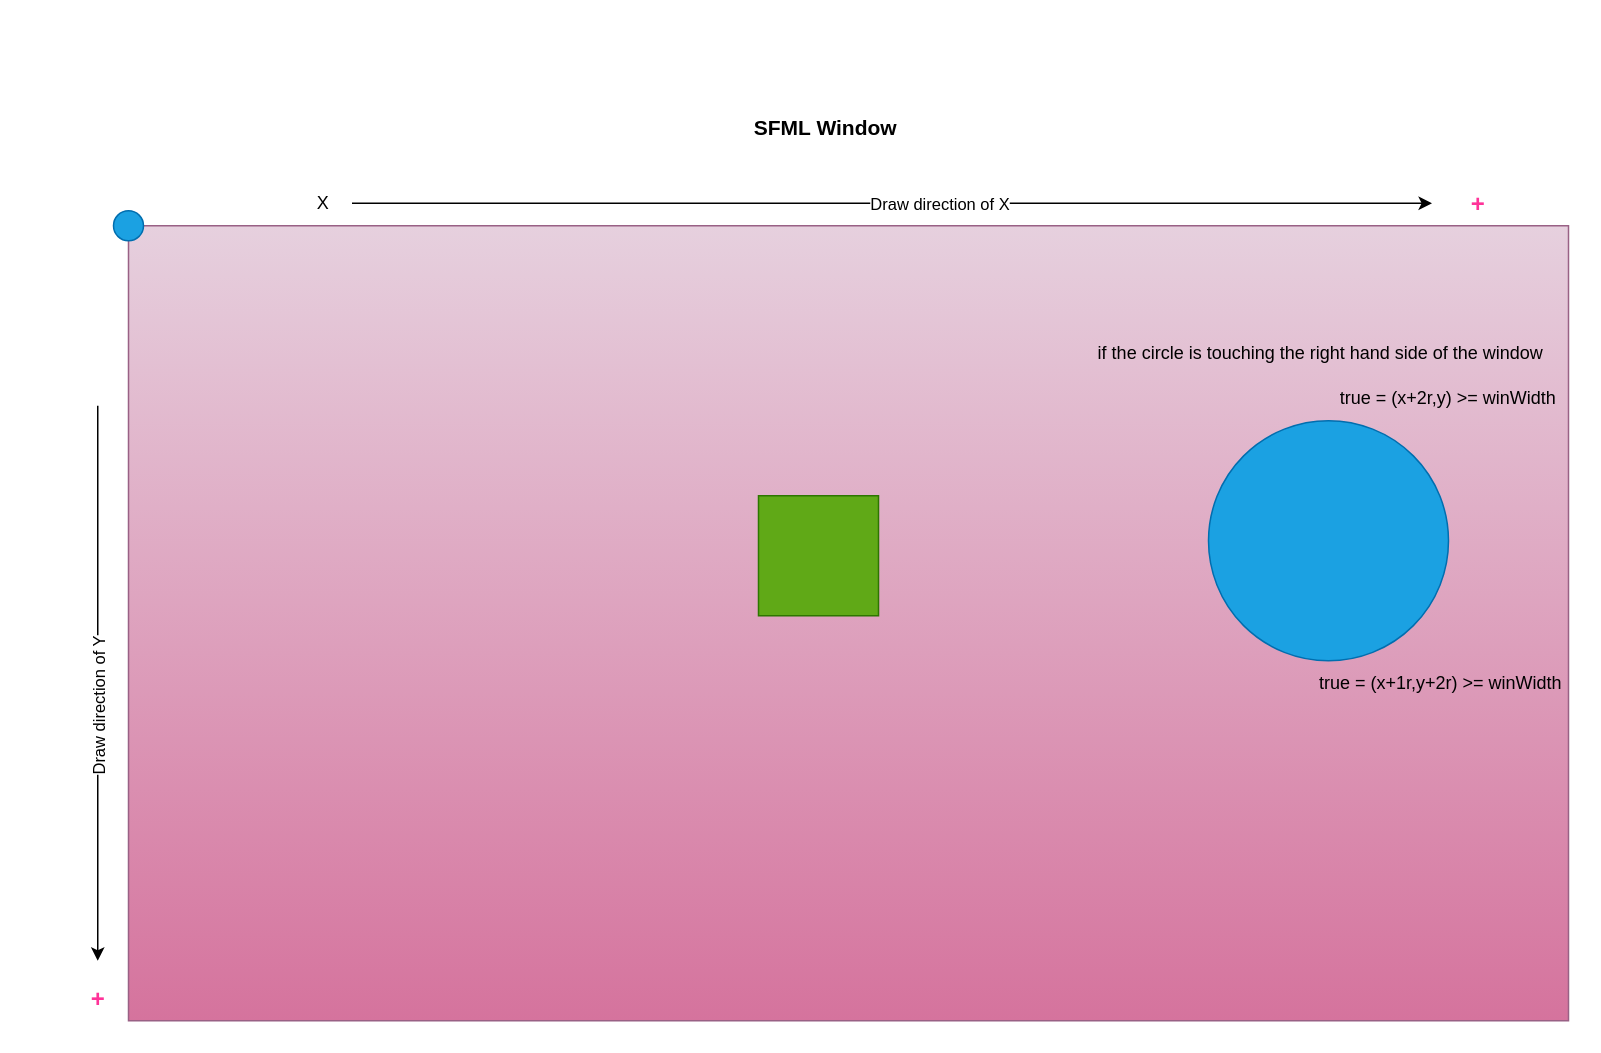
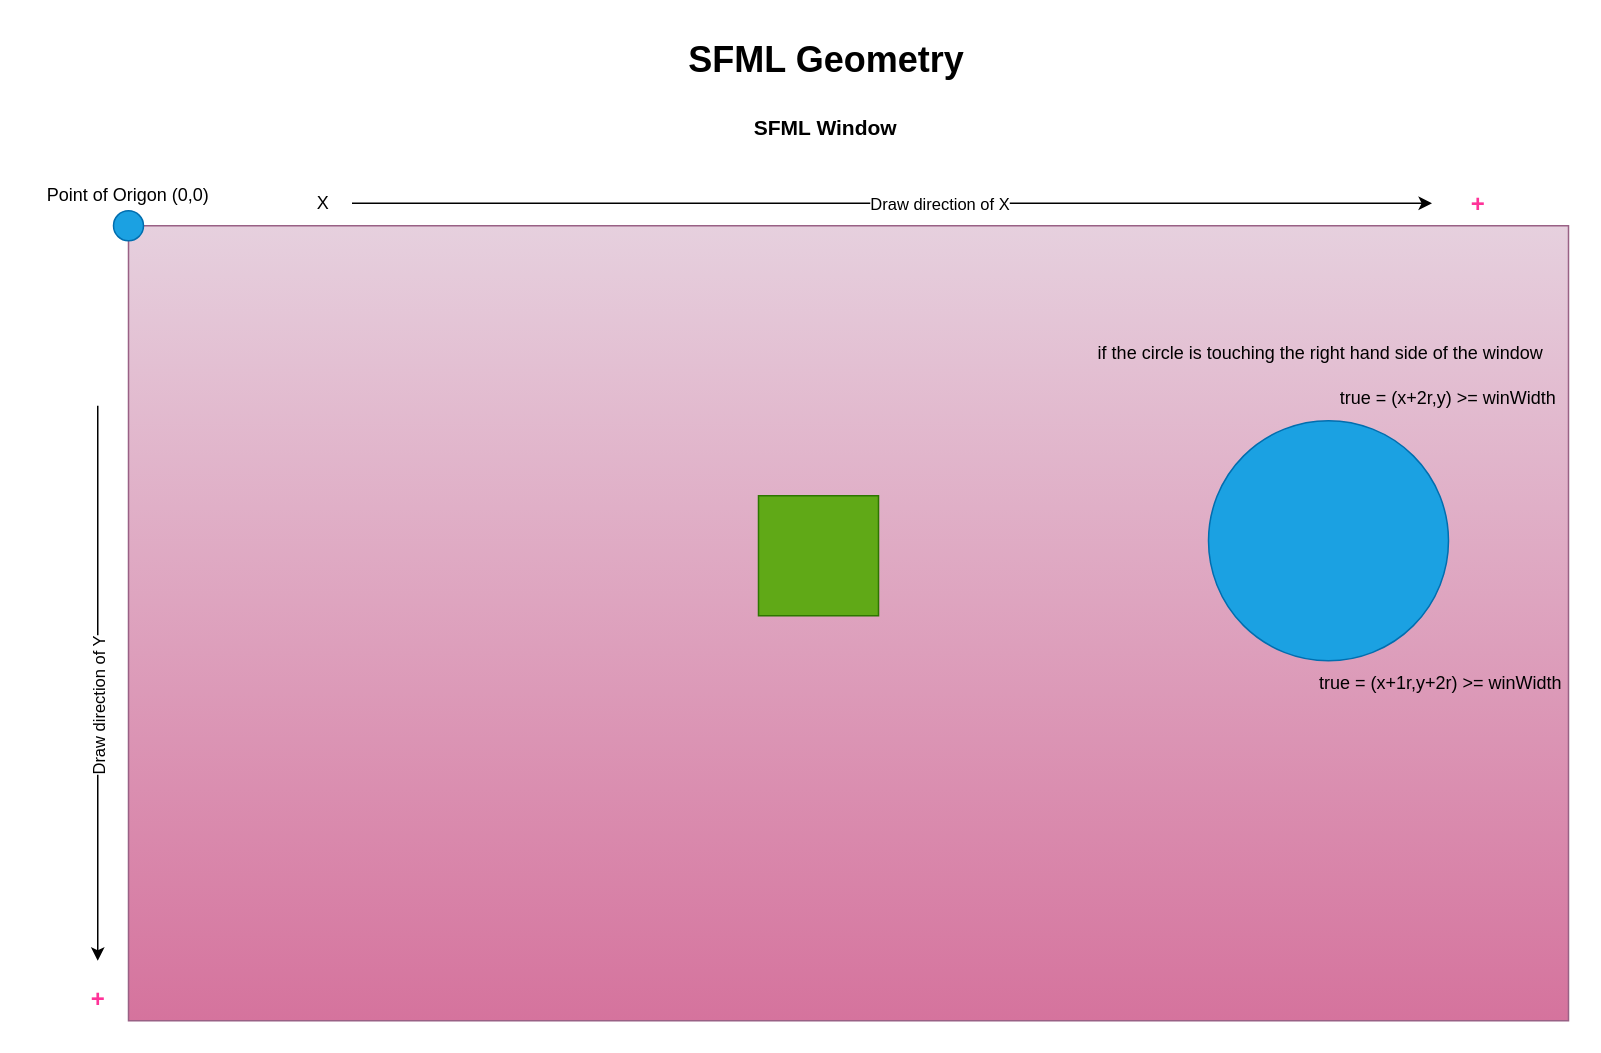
node "SFML Geometry": added
node "Point of Origon (0,0)": added
